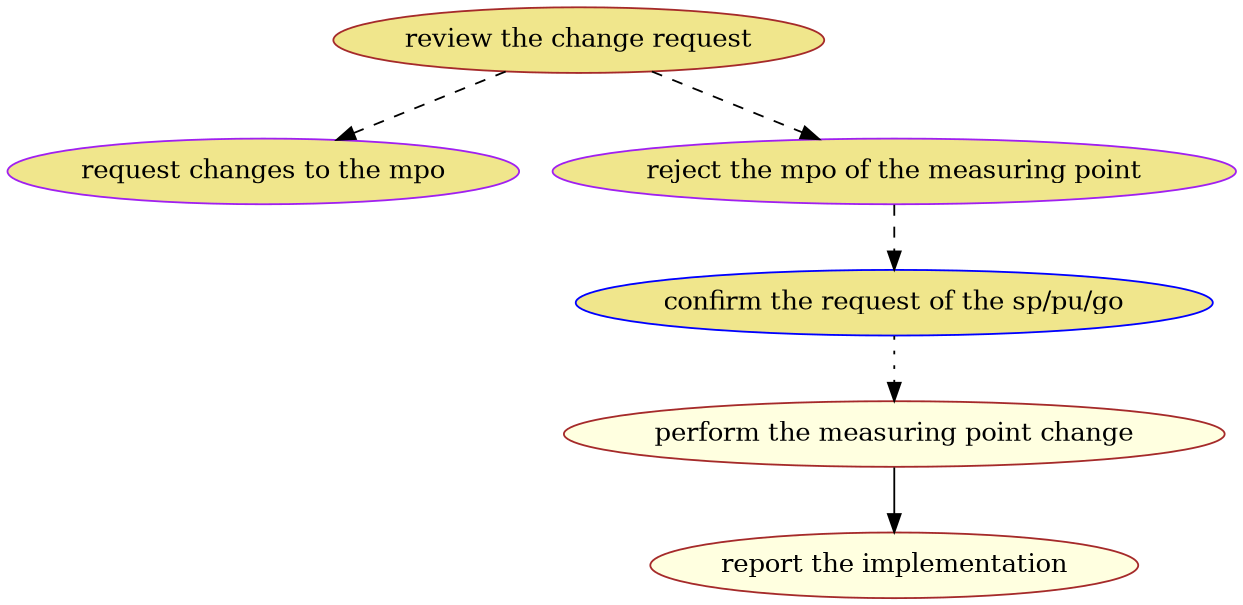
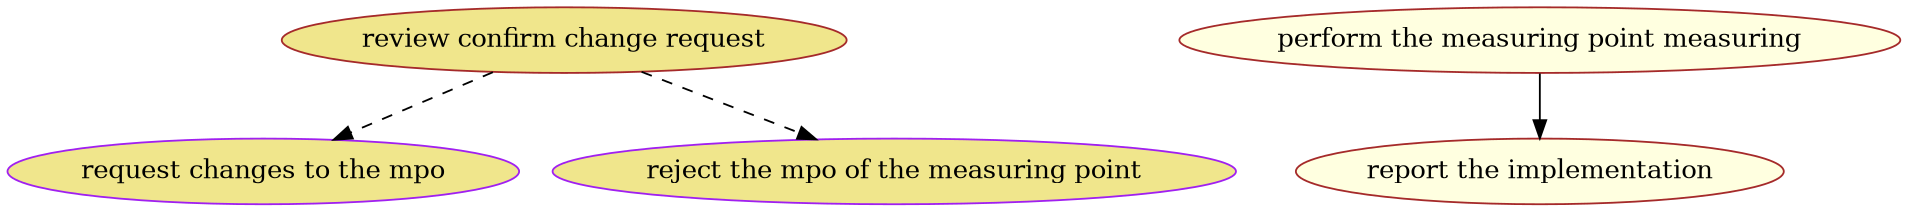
node "review the change request": label "review the change request" -> "review confirm change request"
node "confirm the request of the sp/pu/go": removed
node "perform the measuring point change": label "perform the measuring point change" -> "perform the measuring point measuring"
